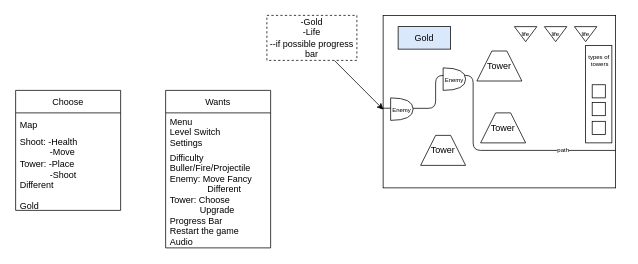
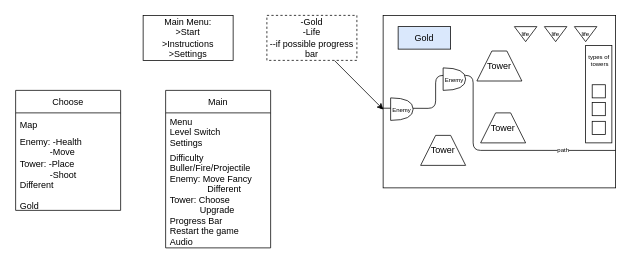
node "Main Menu: >Start >Instructions >Settings": added
node "Wants": label "Wants" -> "Main"
node "Shoot: -Health -Move -Die": label "Shoot: -Health -Move -Die" -> "Enemy: -Health -Move -Die"
